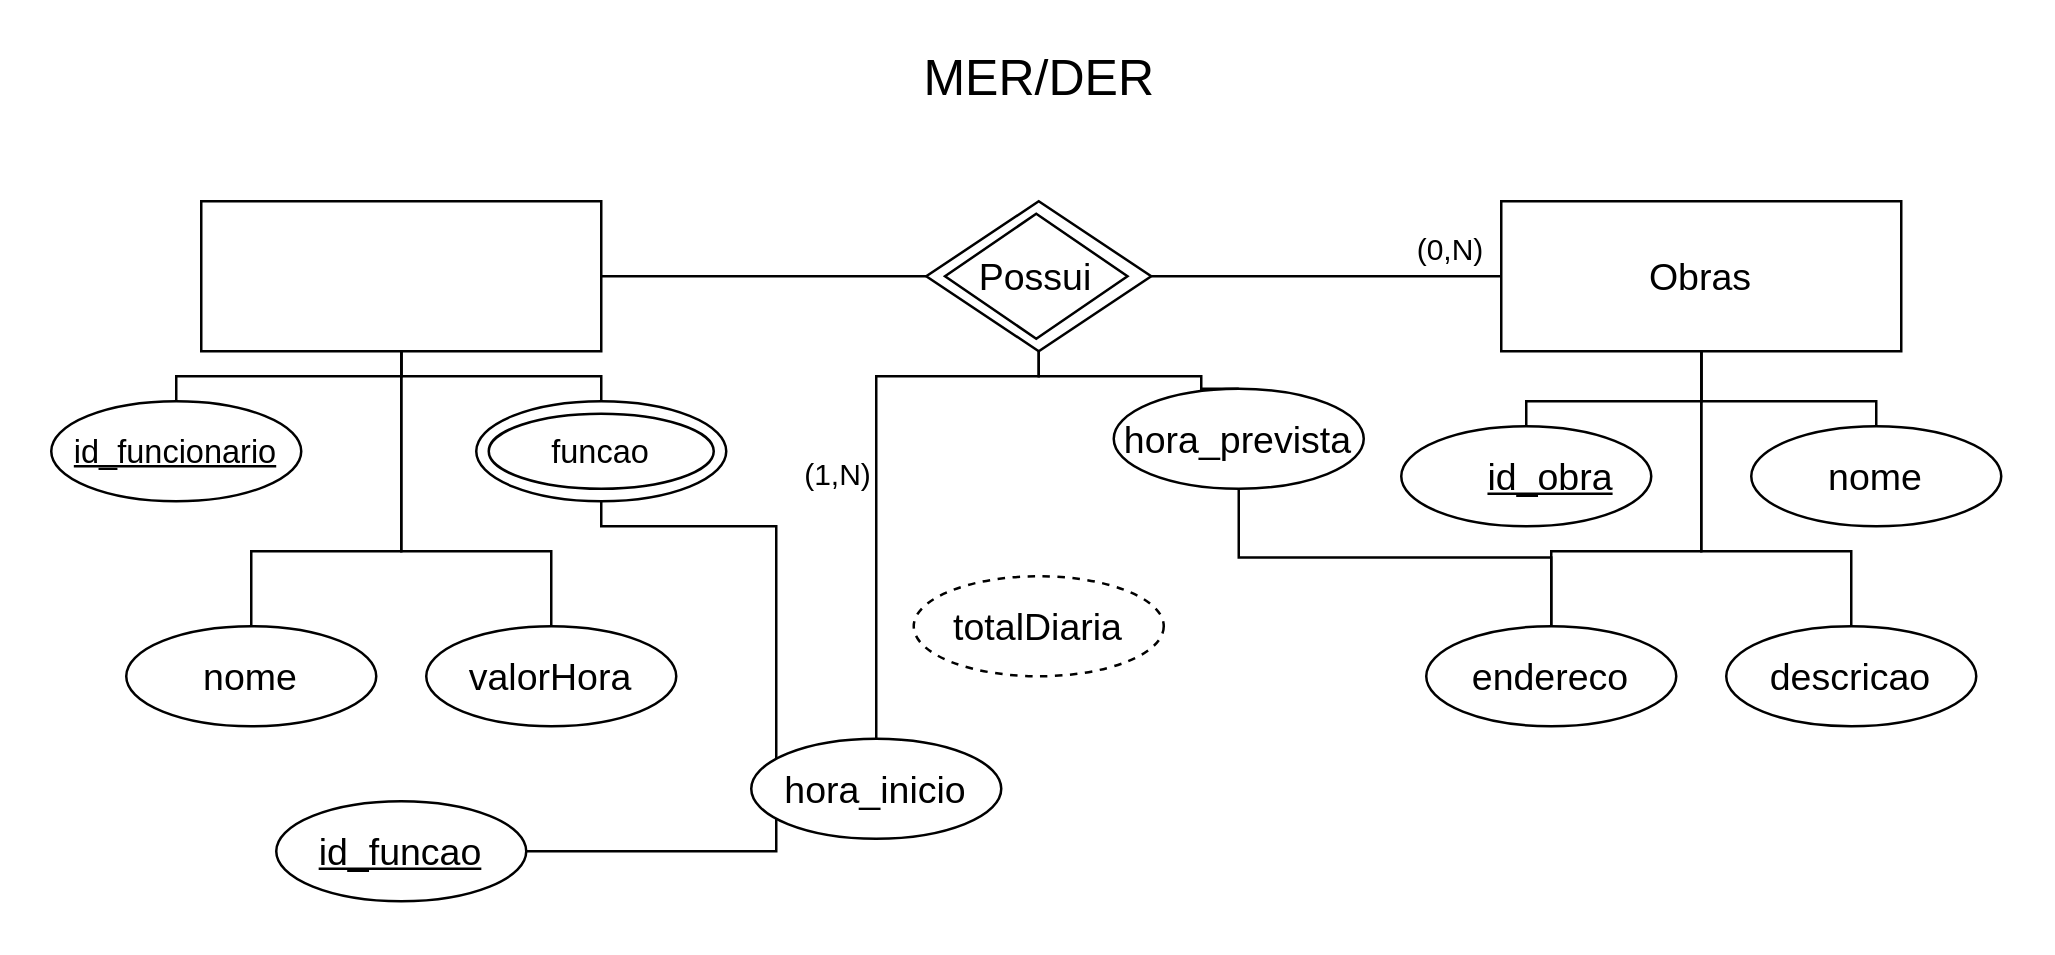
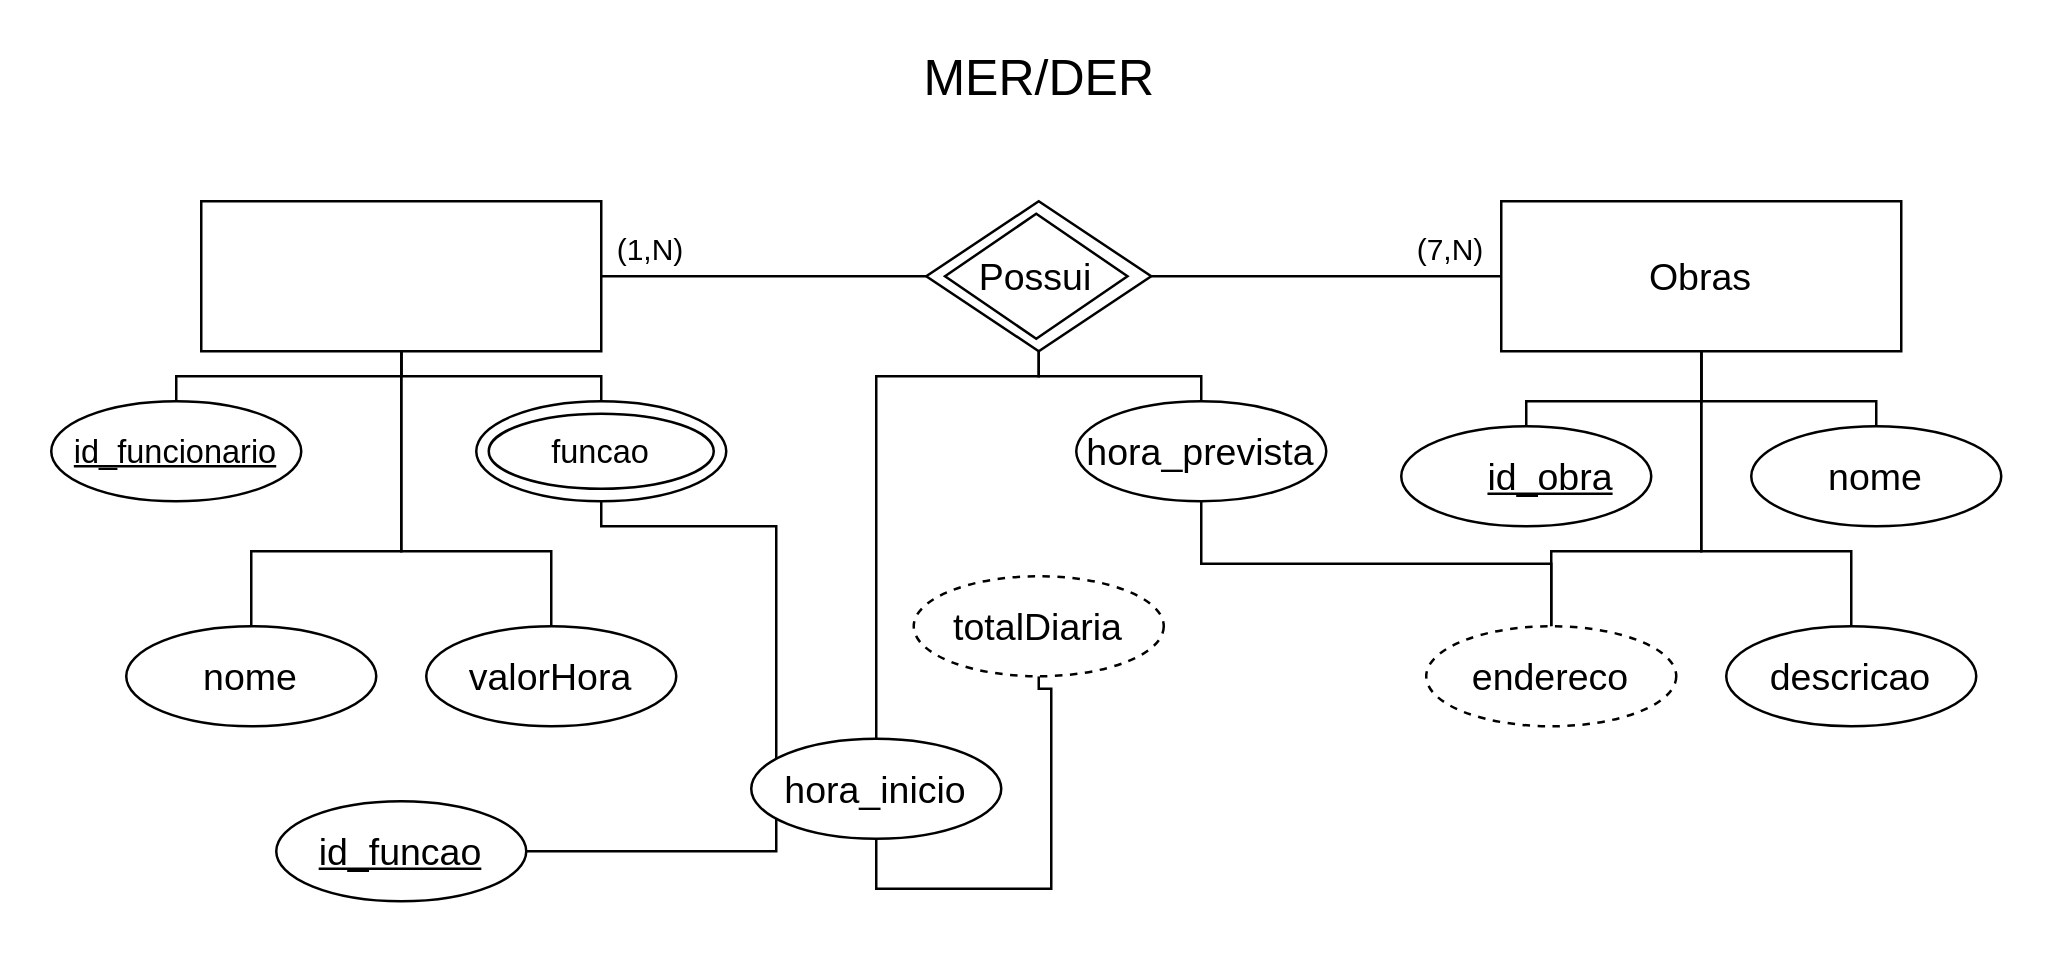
node "(0,N)": label "(0,N)" -> "(7,N)"
node "hora_prevista": moved (1239, 439) -> (1201, 451)
node "(1,N)": moved (839, 476) -> (651, 251)
node "endereco": style solid -> dashed
edge "totalDiaria" -- "hora_inicio": added
